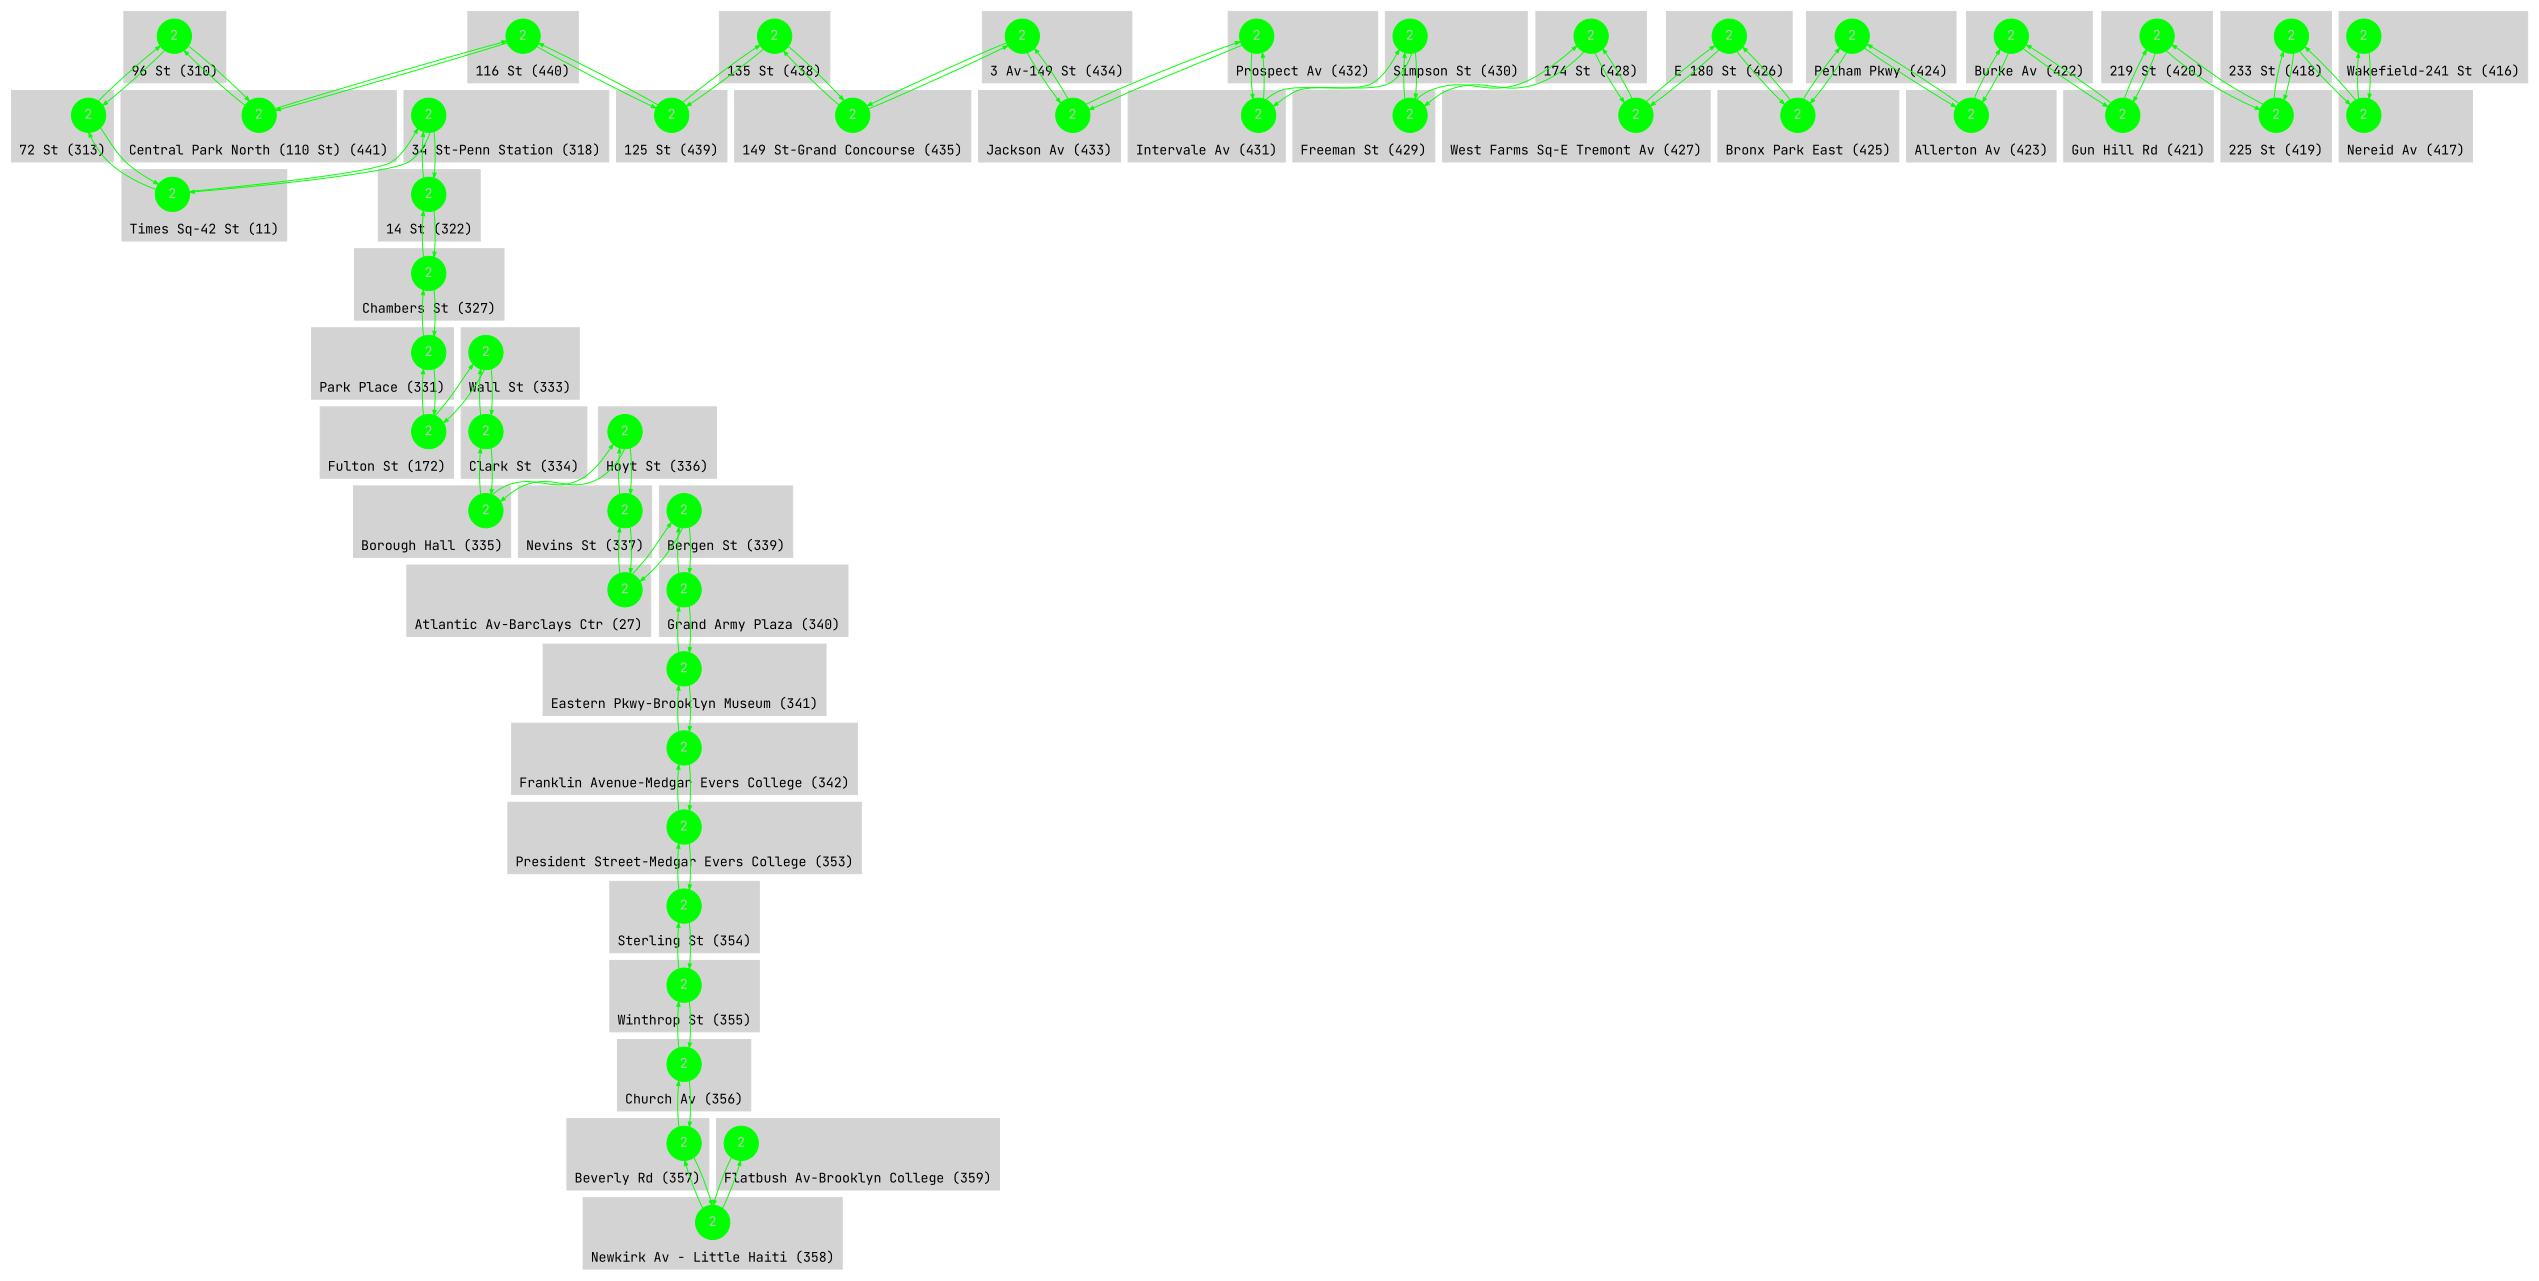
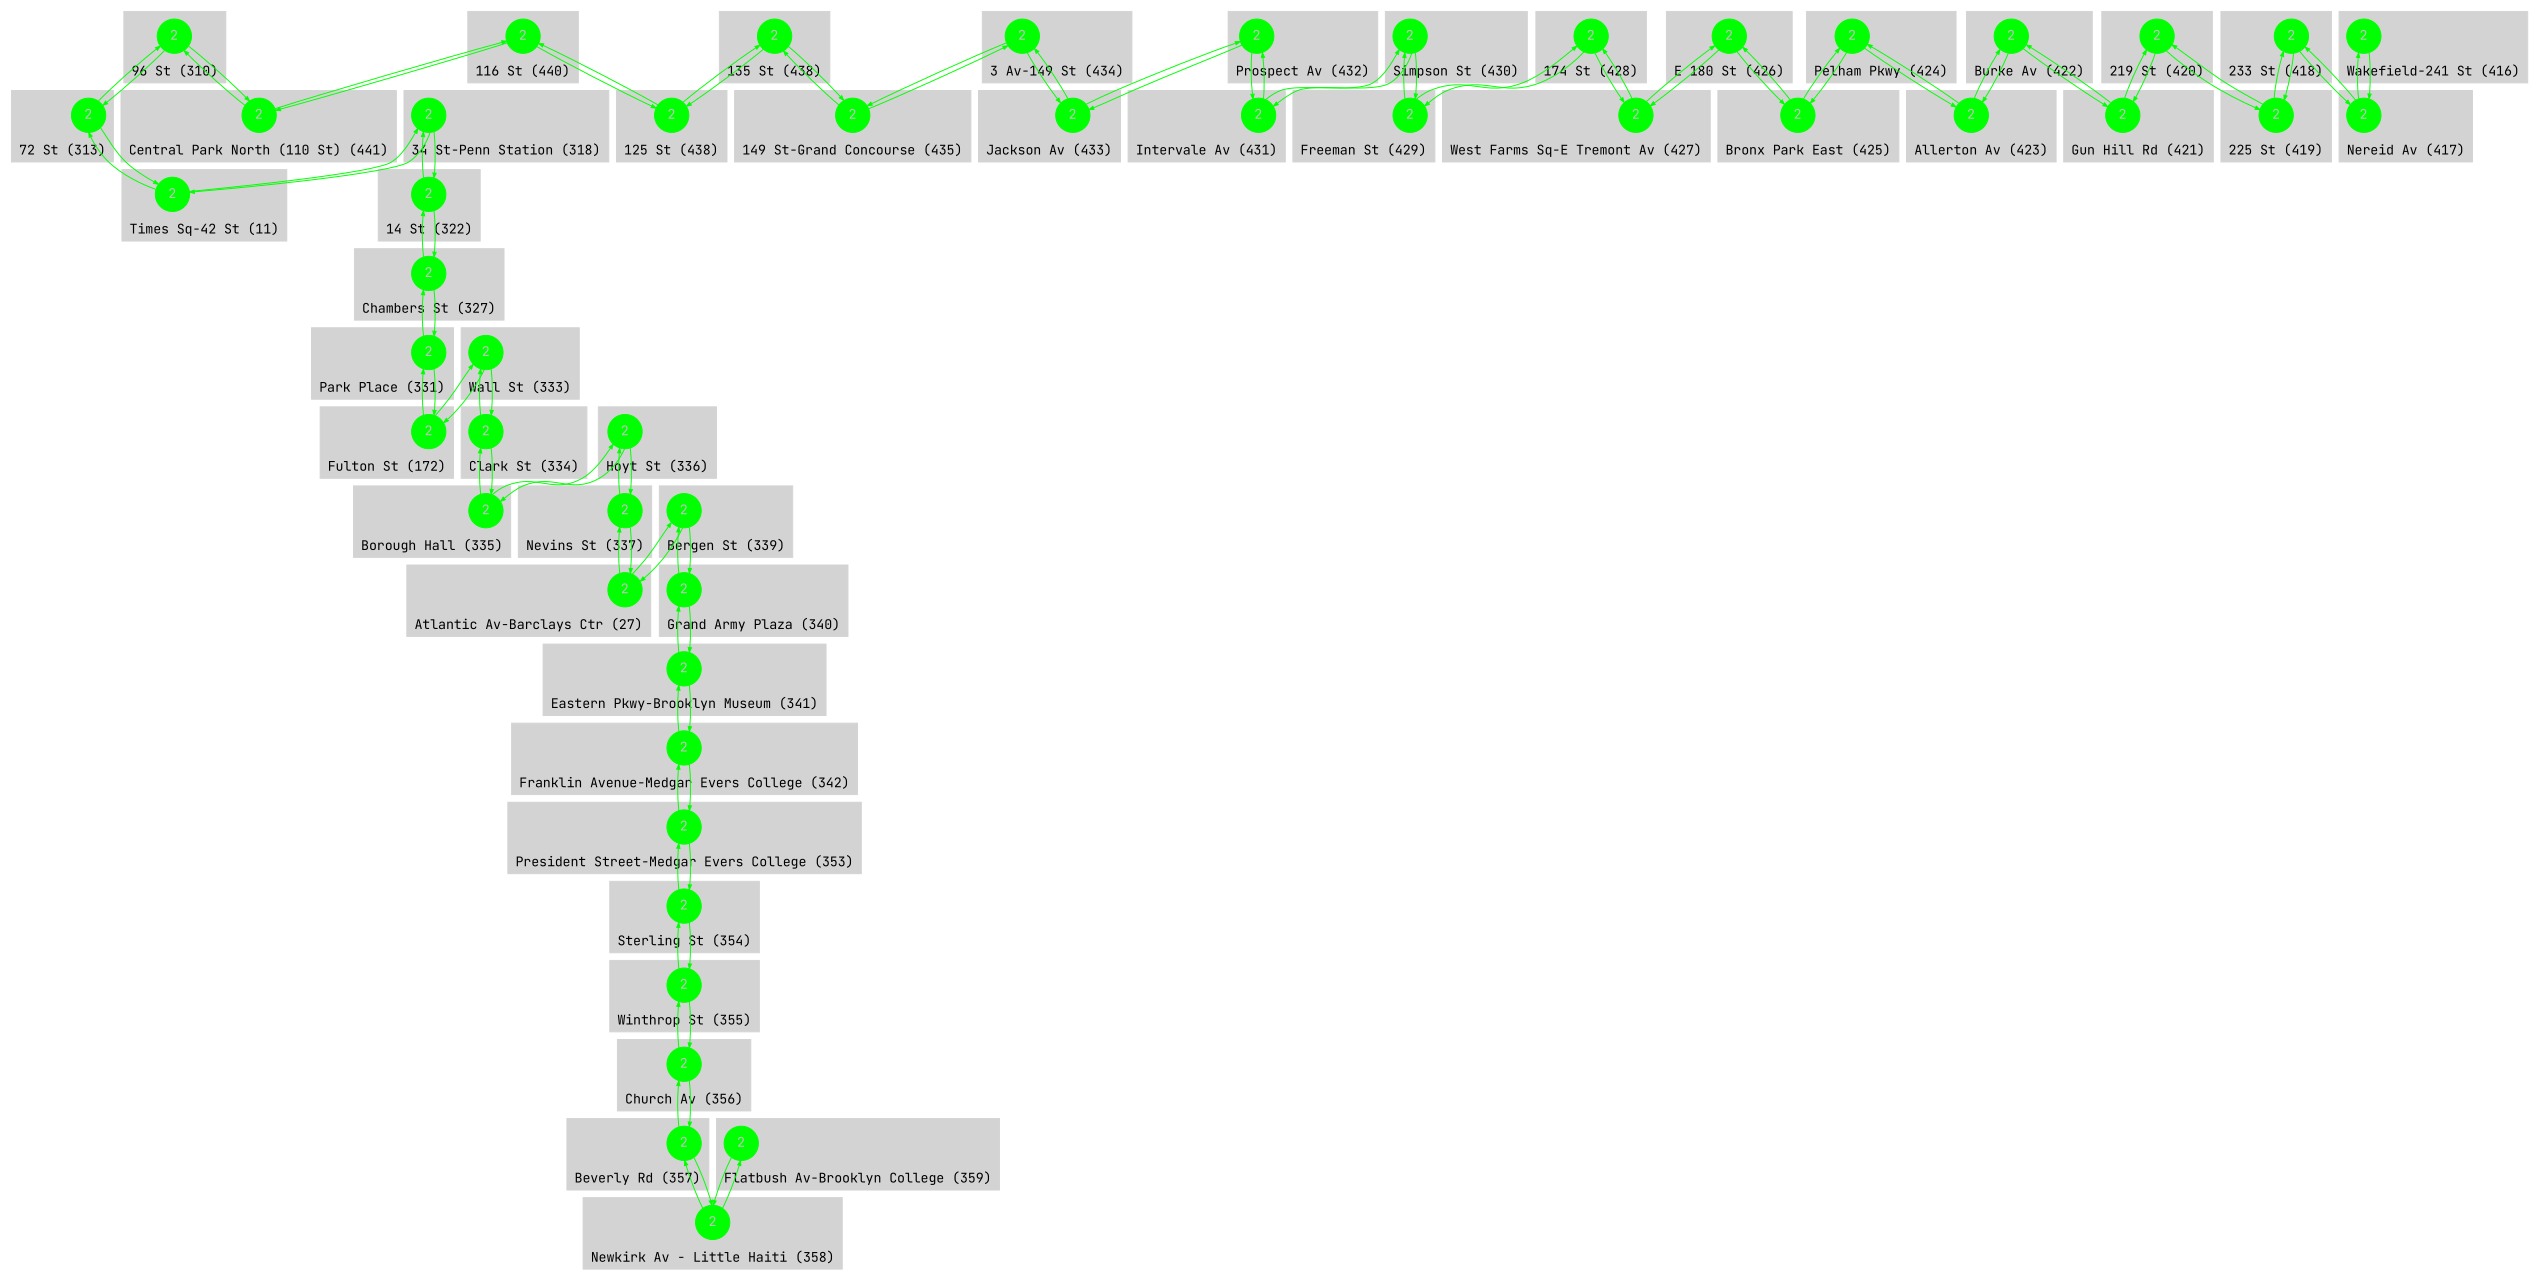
cluster "125 St (439)": label "125 St (439)" -> "125 St (438)"
